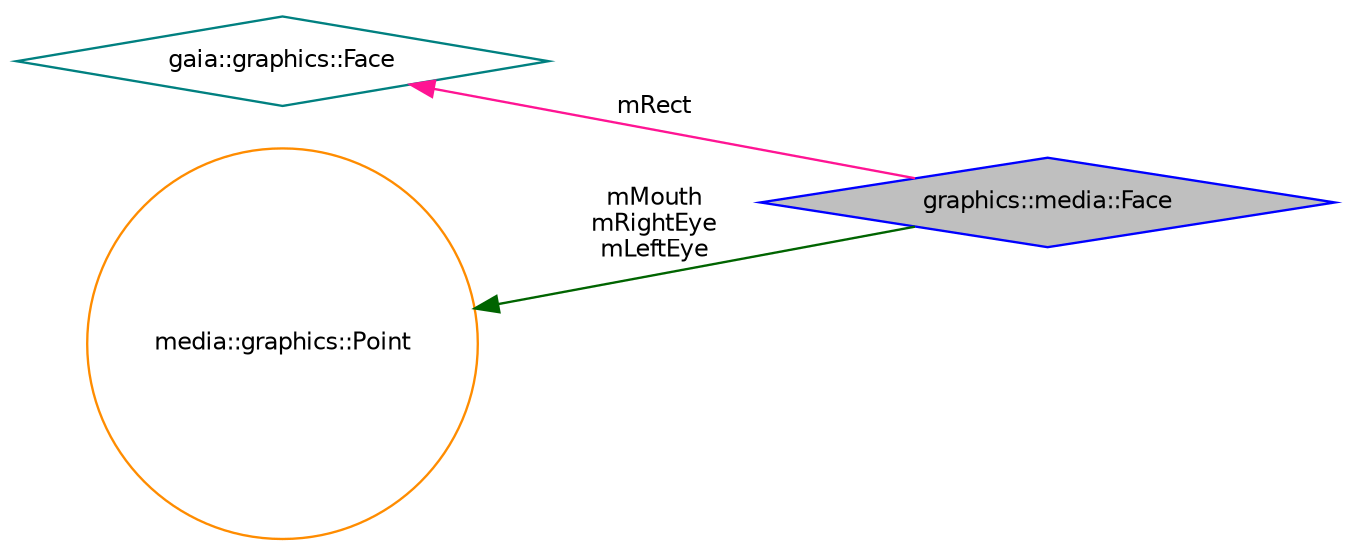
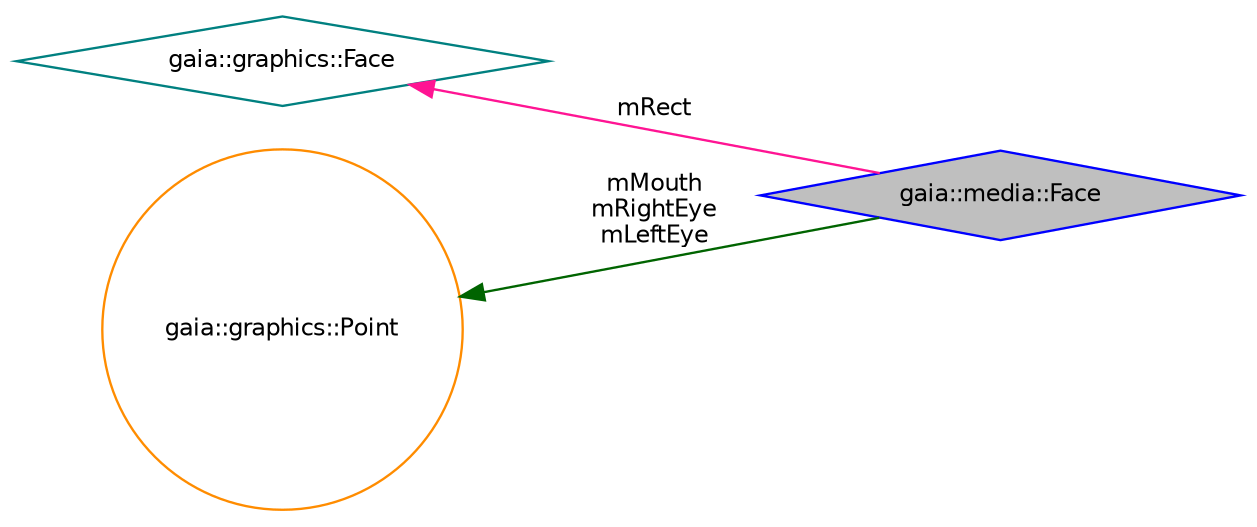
node "graphics::media::Face": label "graphics::media::Face" -> "gaia::media::Face"
node "media::graphics::Point": label "media::graphics::Point" -> "gaia::graphics::Point"
